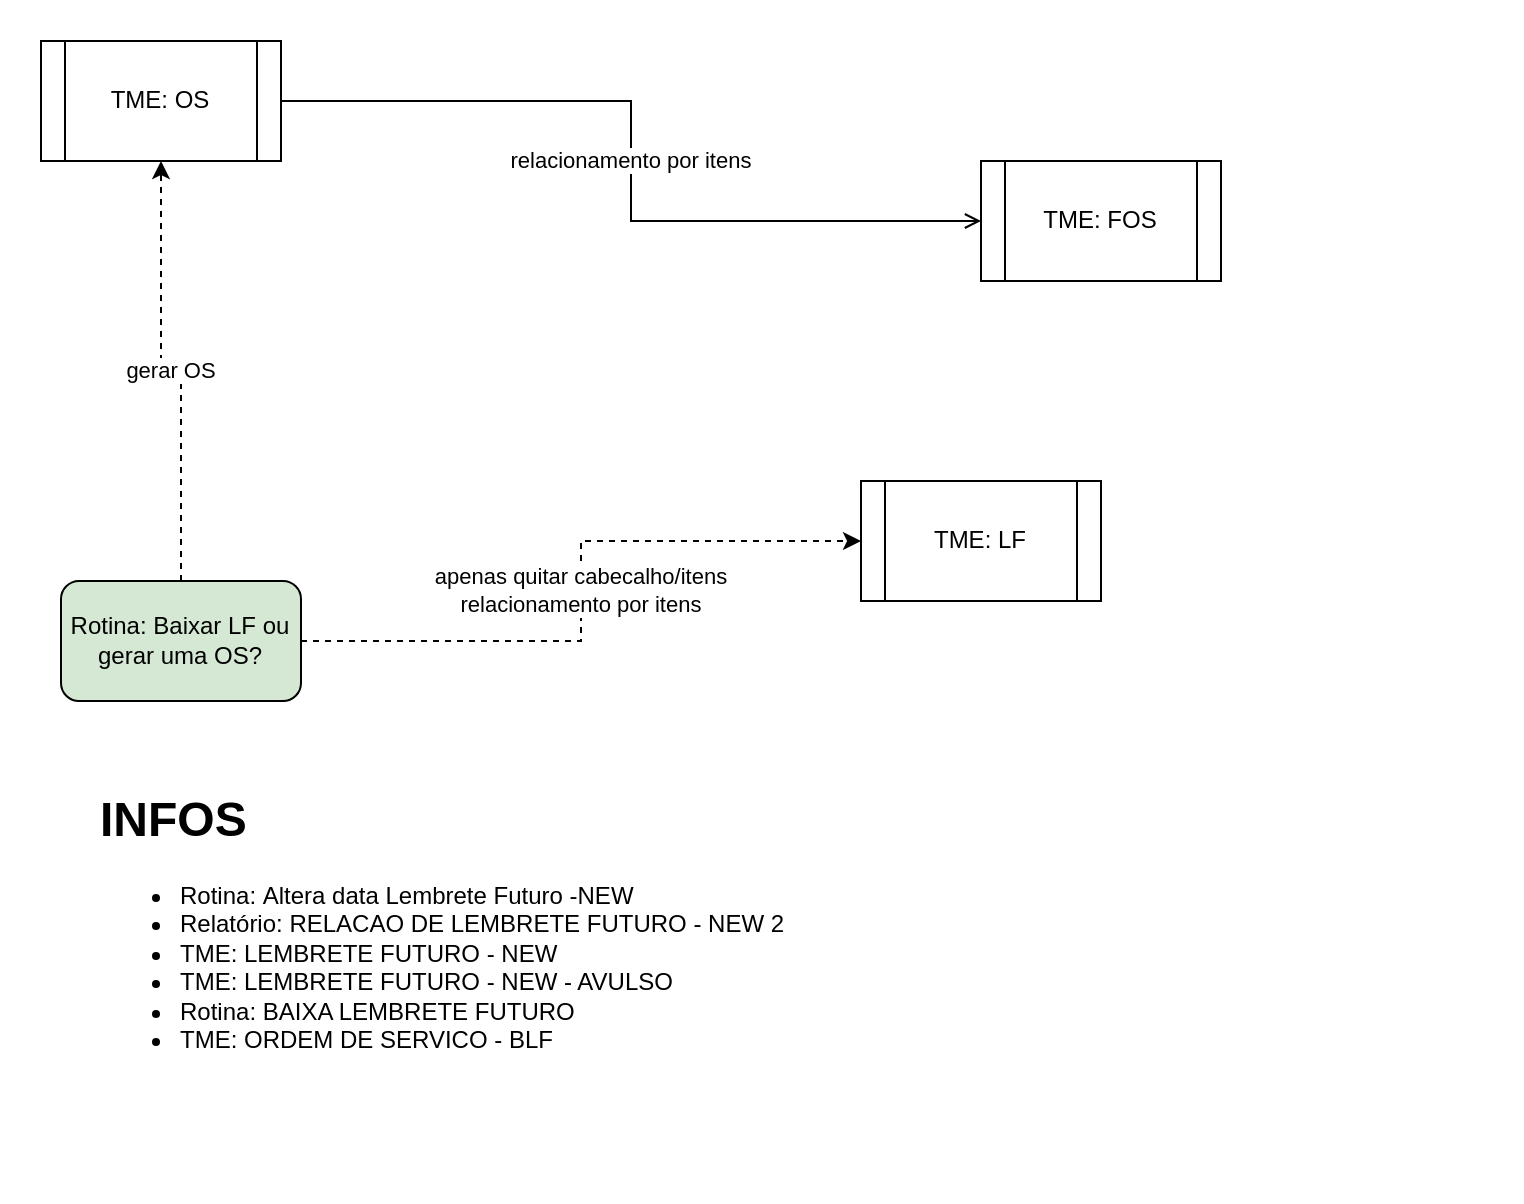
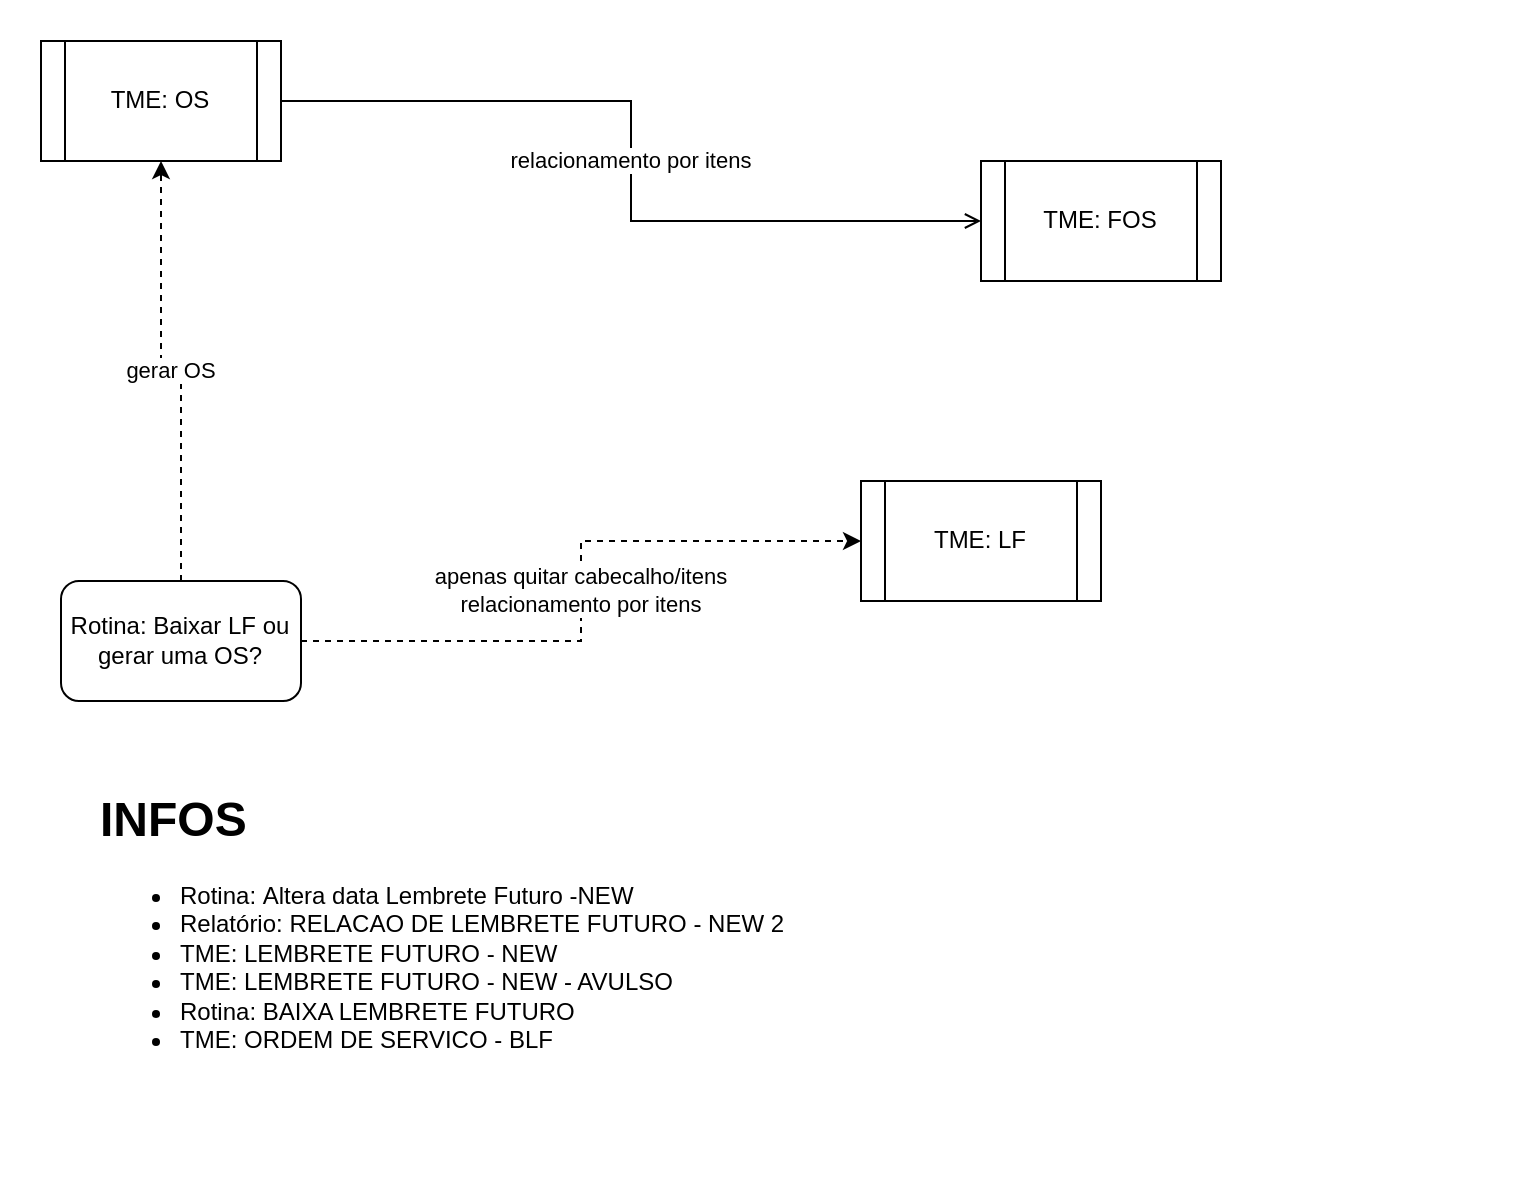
node "Rotina: Baixar LF ou gerar uma OS?": fillcolor #d5e8d4 -> #ffffff
